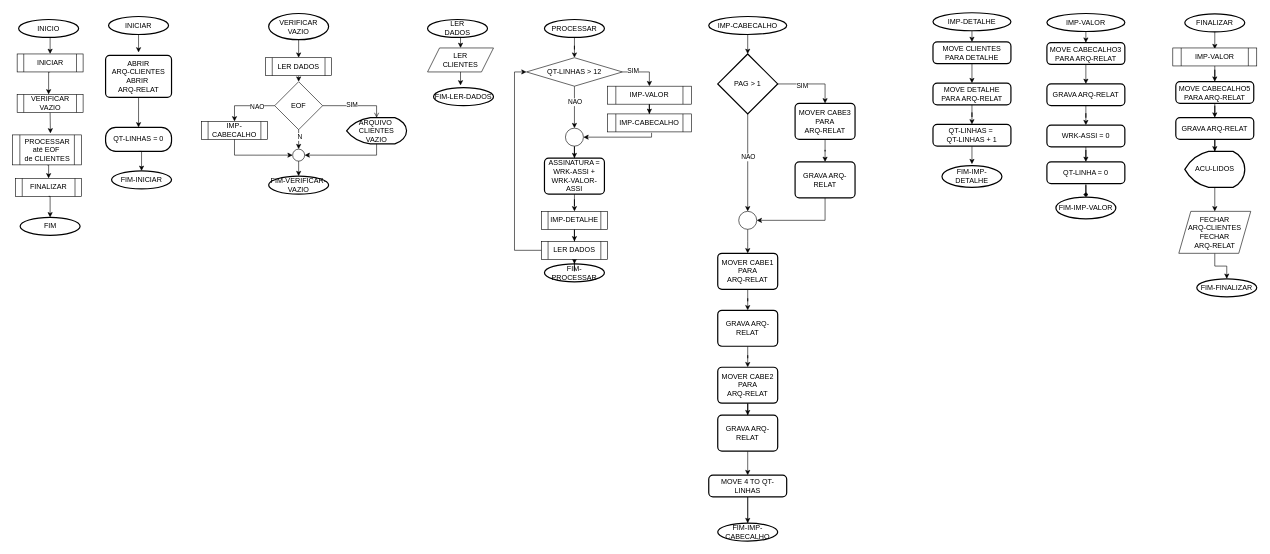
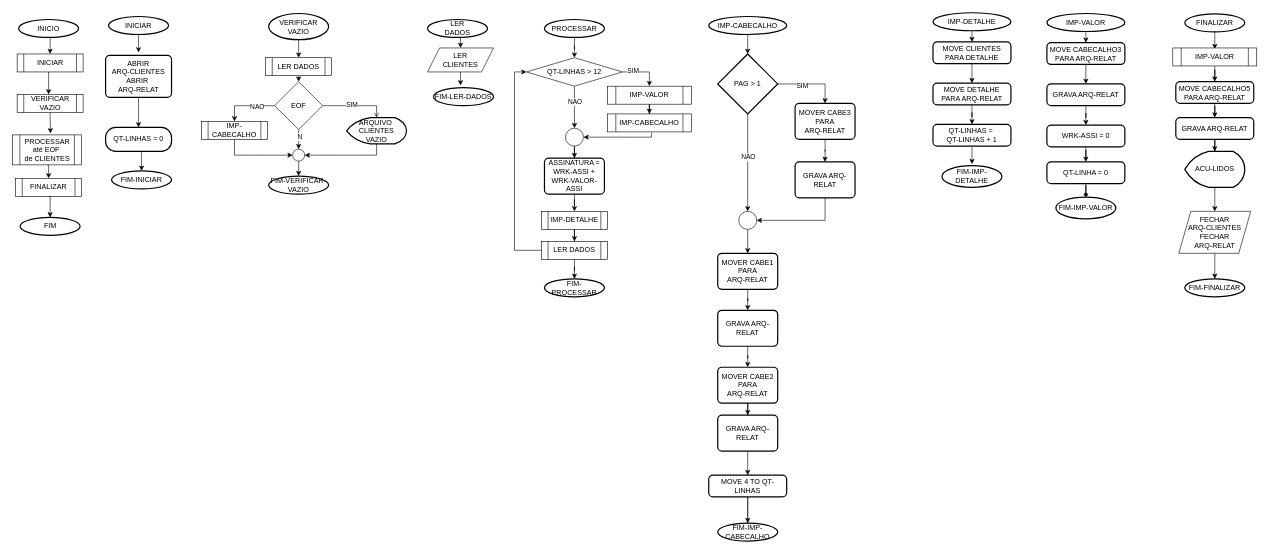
node "FIM-PROCESSAR": moved (575, 273) -> (575, 288)
node "FIM-FINALIZAR": moved (1227, 288) -> (1215, 288)
